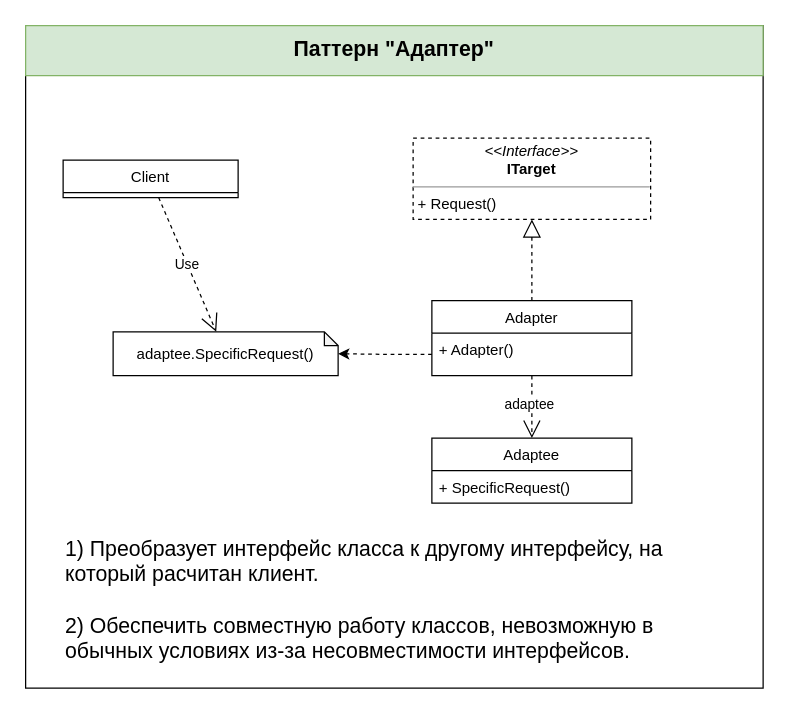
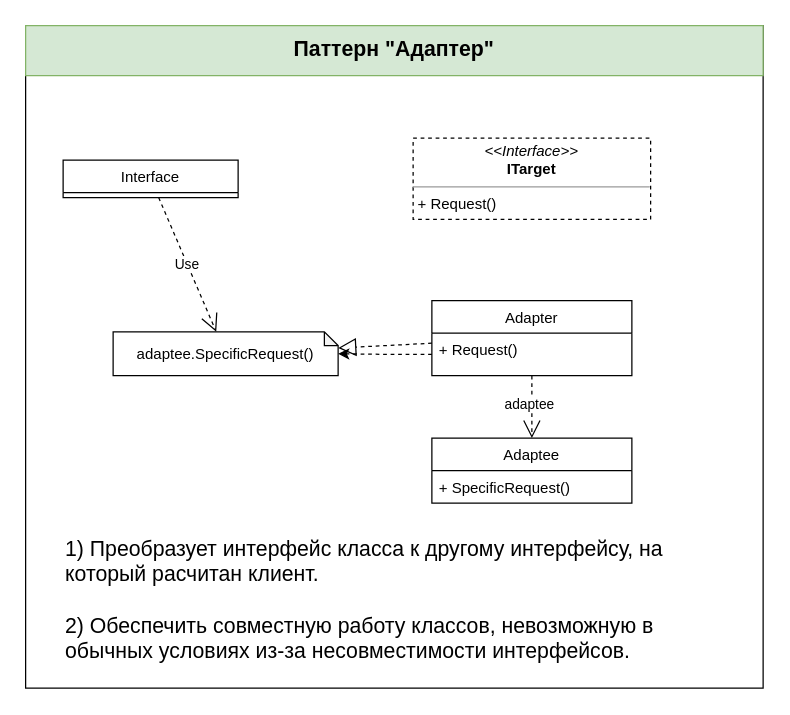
node "Client": label "Client" -> "Interface"
edge "Adapter" -> "<<Interface>> ITarget + Request()": now "Adapter" -> "adaptee.SpecificRequest()"
node "+ Adapter()": label "+ Adapter()" -> "+ Request()"
